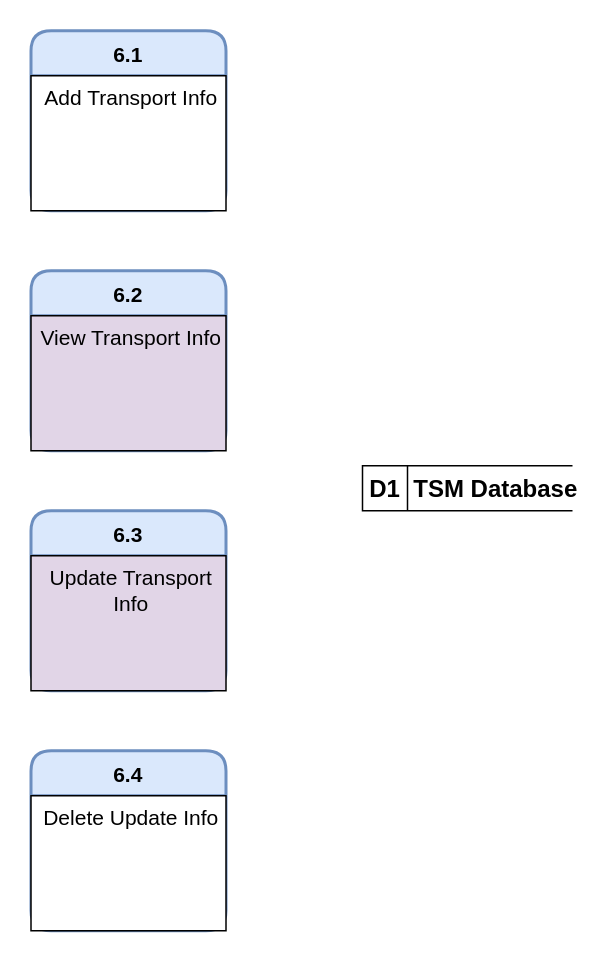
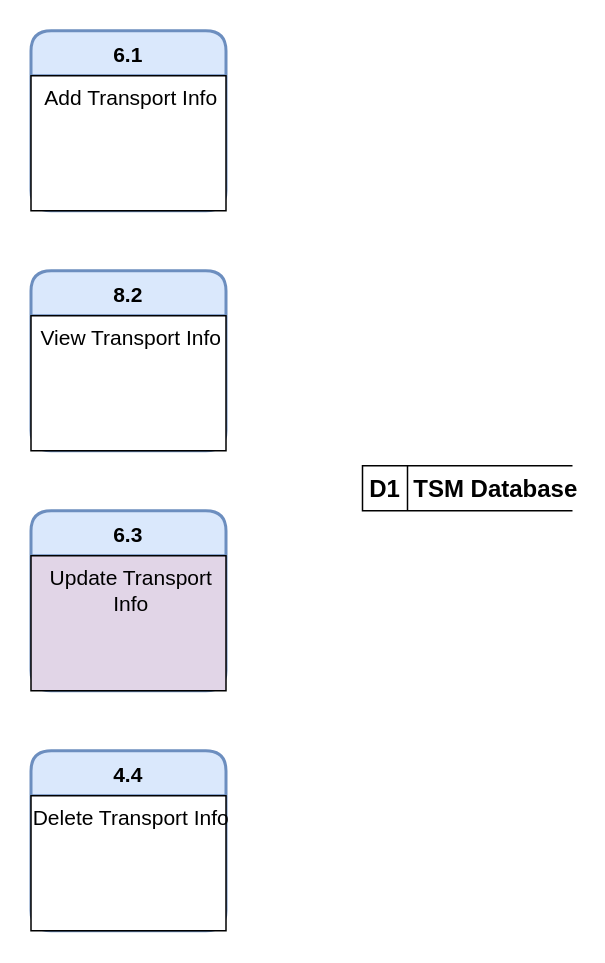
node "6.2": label "6.2" -> "8.2"
node "View Transport Info": fillcolor #e1d5e7 -> #ffffff
node "6.4": label "6.4" -> "4.4"
node "Delete Update Info": label "Delete Update Info" -> "Delete Transport Info"
